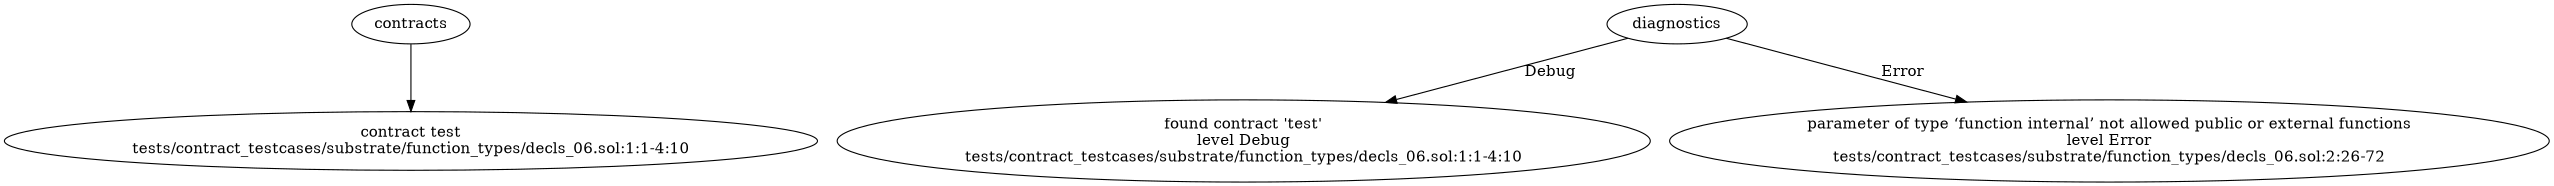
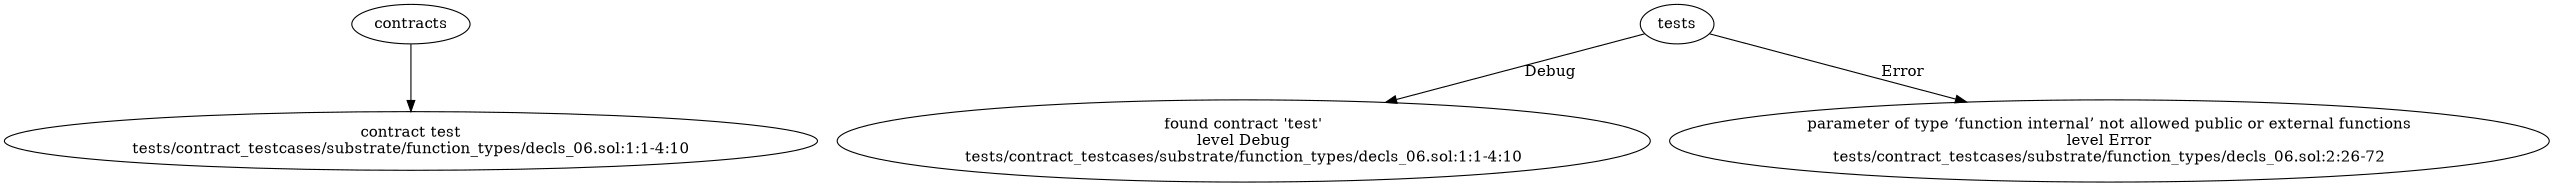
node "diagnostics": label "diagnostics" -> "tests"
